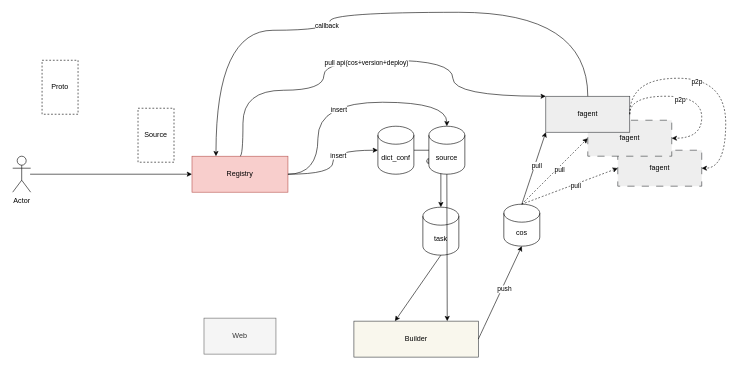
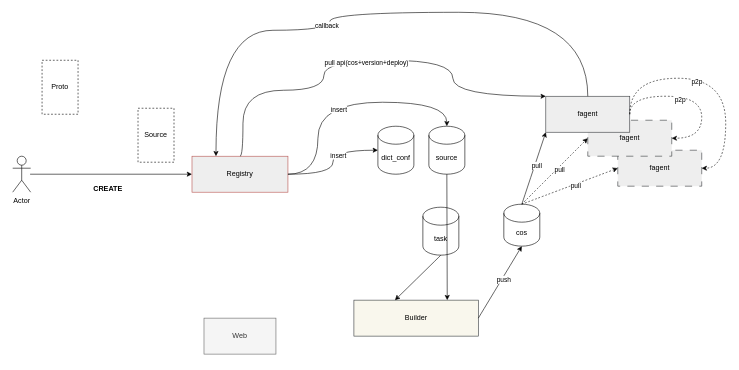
node "Registry": fillcolor #f8cecc -> #eeeeee
node "CREATE": added
edge "dict_conf" -> "task": removed, label "@crontab"
node "Builder": moved (416, 339) -> (416, 318)
